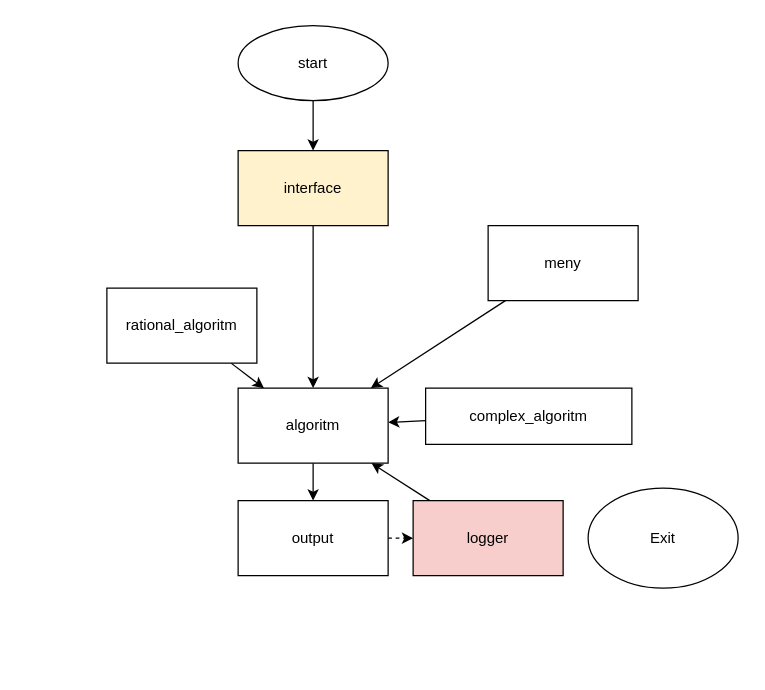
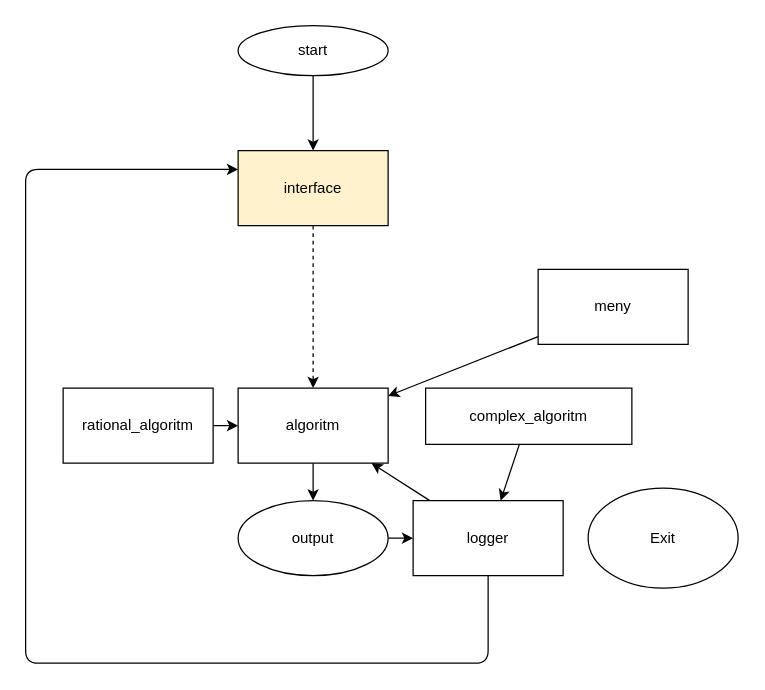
node "start": size 150x75 -> 150x50
node "meny": moved (563, 263) -> (613, 307)
edge "interface" -> "algoritm": style solid -> dashed
node "rational_algoritm": moved (182, 326) -> (138, 426)
edge "complex_algoritm" -> "algoritm": now "complex_algoritm" -> "logger"
node "output": shape rectangle -> ellipse
edge "output" -> "logger": style dashed -> solid
node "logger": fillcolor #f8cecc -> #ffffff
edge "logger" -> "interface": added
